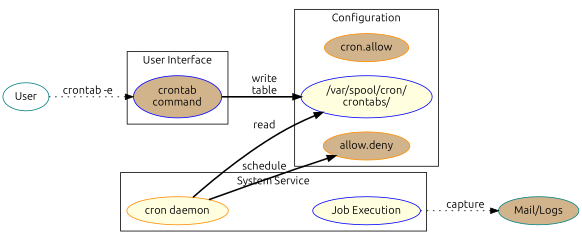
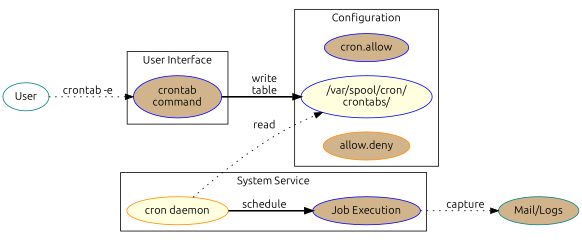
node "cron.allow": color darkorange -> blue
edge "cron daemon" -> "/var/spool/cron/ crontabs/": style bold -> dotted
edge "cron daemon" -> "allow.deny": now "cron daemon" -> "Job Execution"
node "Job Execution": fillcolor lightyellow -> tan
